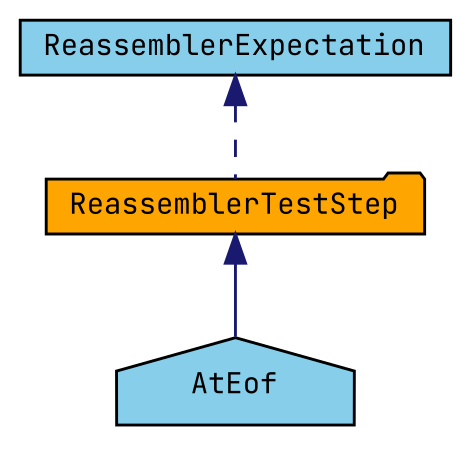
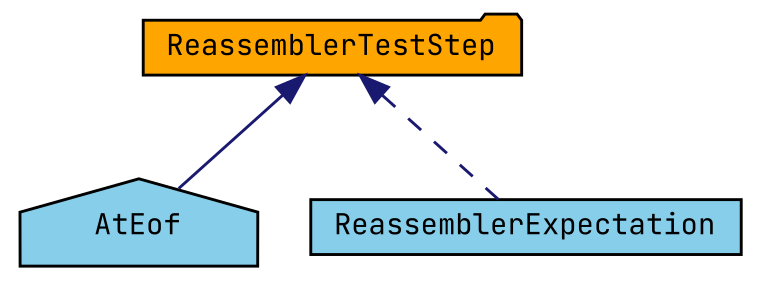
edge "ReassemblerTestStep" -> "ReassemblerExpectation": reversed
